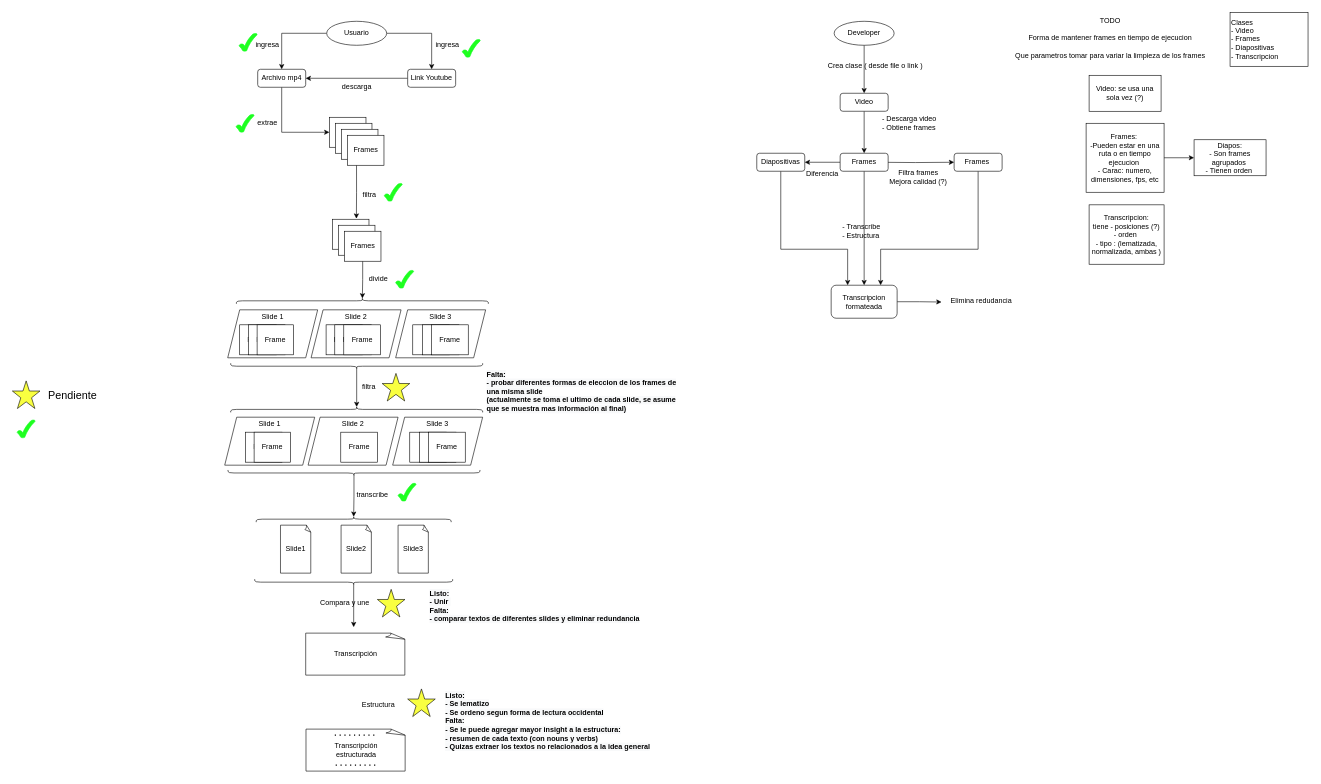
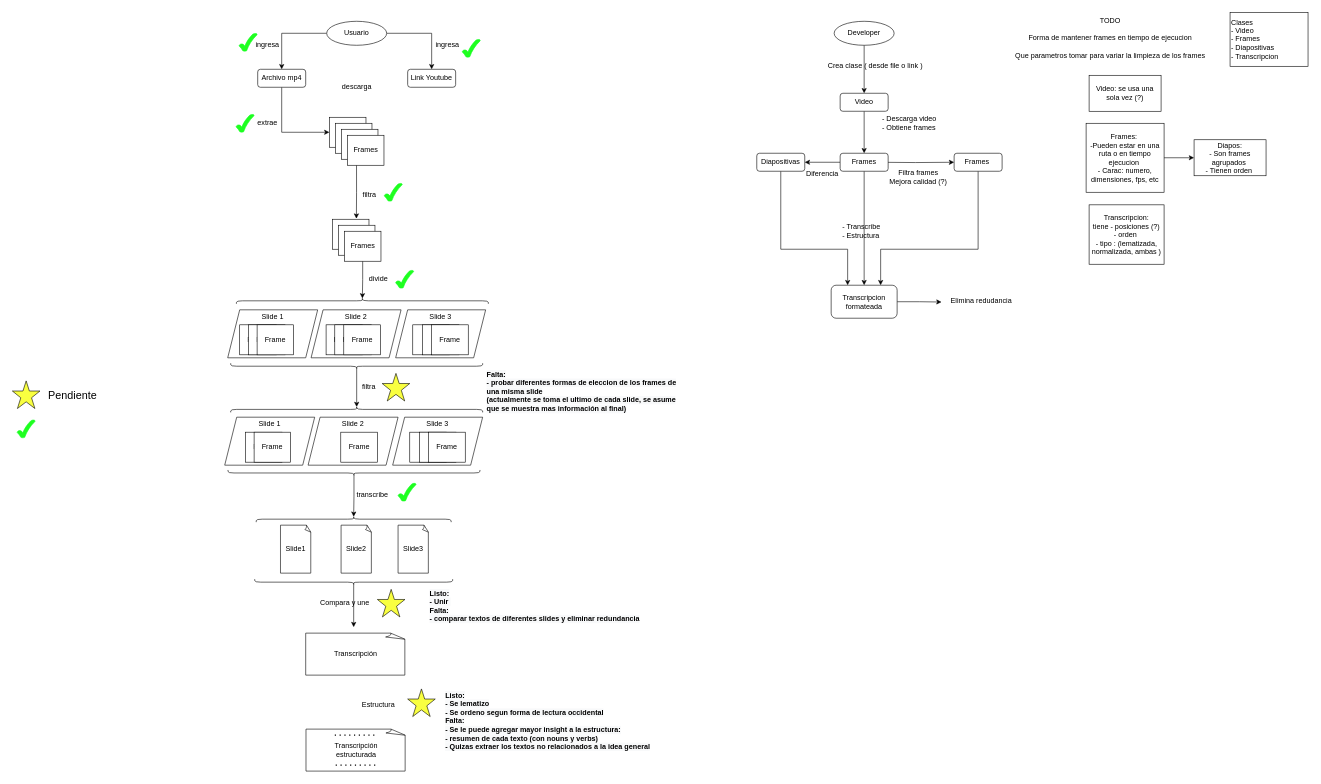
edge "Link Youtube" -> "Archivo mp4": removed
